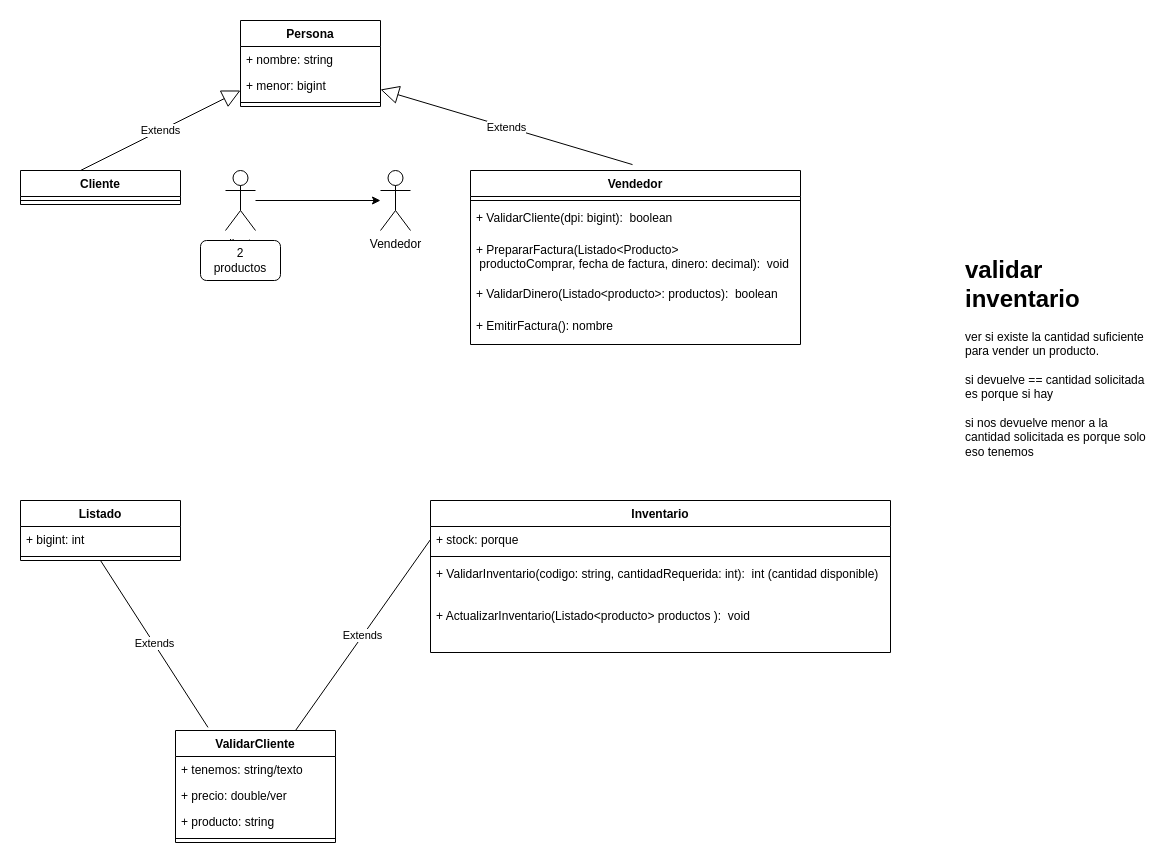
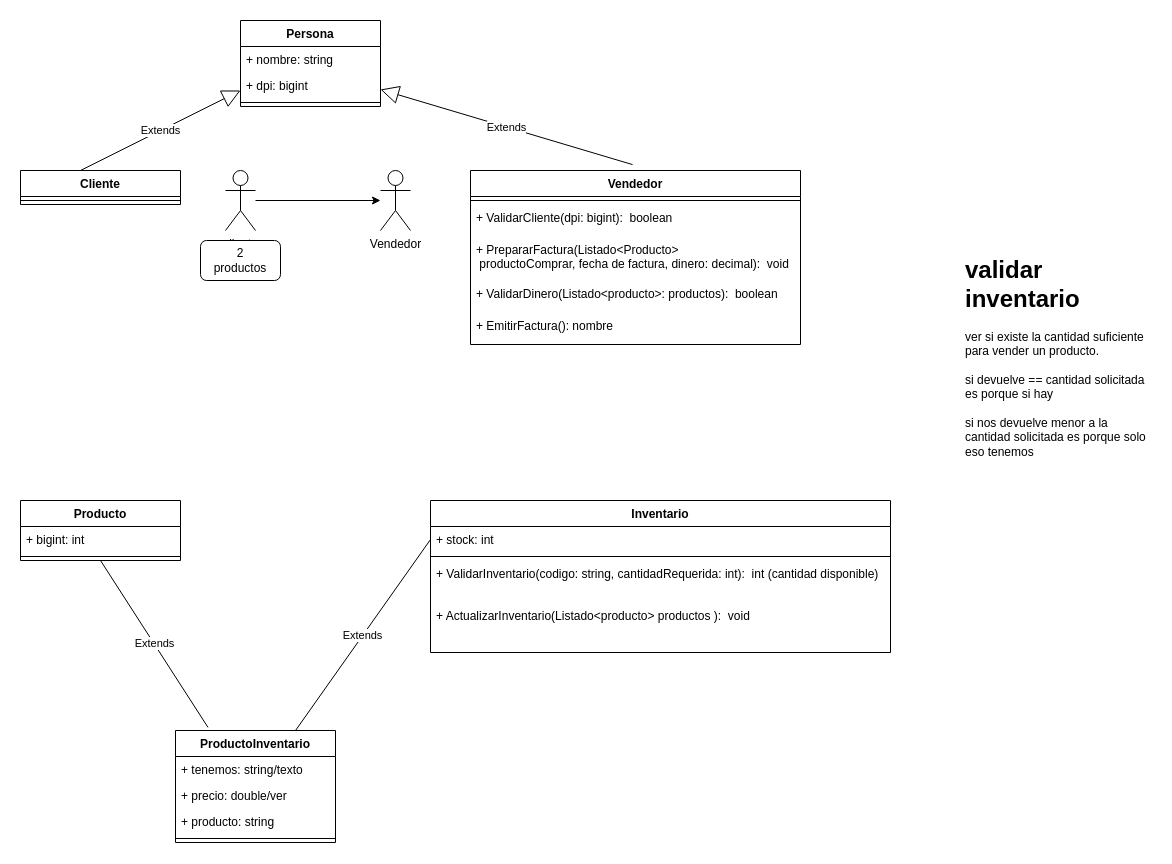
node "+ menor: bigint": label "+ menor: bigint" -> "+ dpi: bigint"
node "Listado": label "Listado" -> "Producto"
node "+ stock: porque": label "+ stock: porque" -> "+ stock: int"
node "ValidarCliente": label "ValidarCliente" -> "ProductoInventario"
